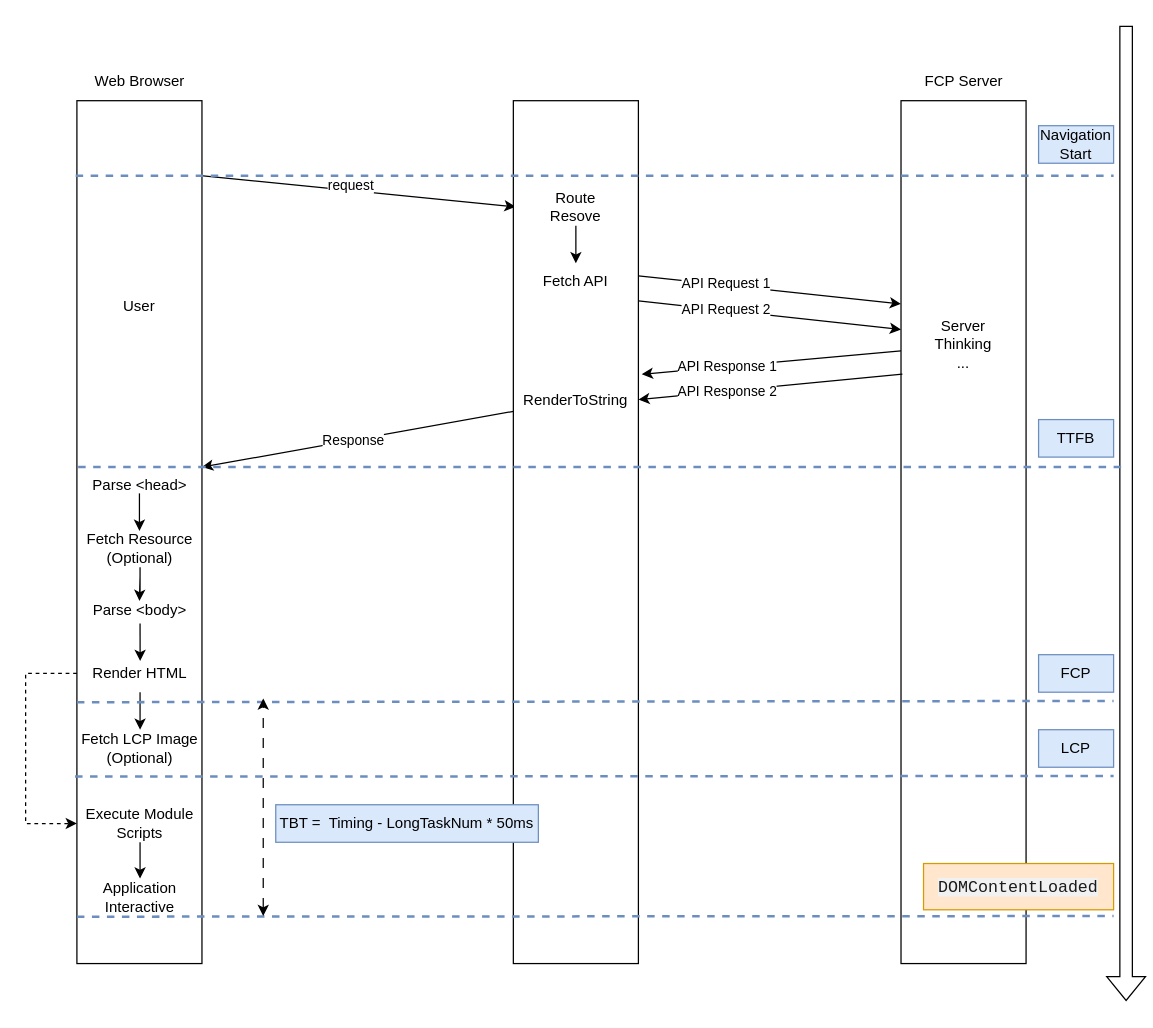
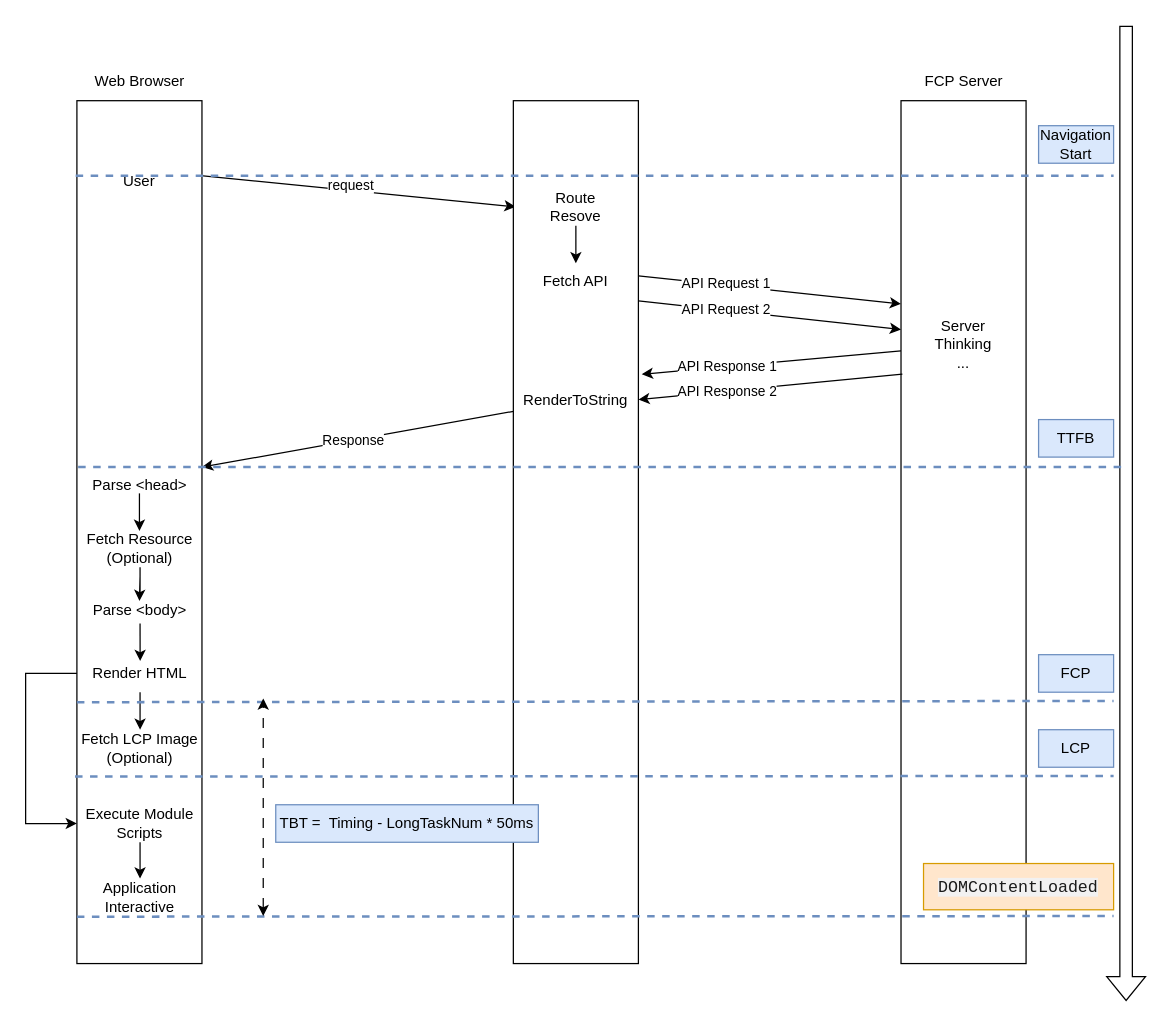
node "User": moved (139, 307) -> (139, 182)
edge "Render HTML" -> "Execute Module Scripts": style dashed -> solid
